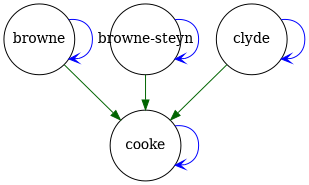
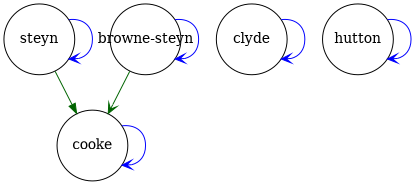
node "browne": label "browne" -> "steyn"
node "hutton": added
edge "browne-steyn" -> "cooke": arrowhead normal -> vee
edge "clyde" -> "cooke": removed
